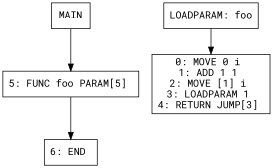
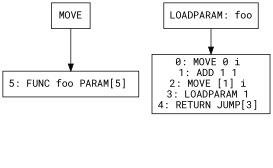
node "MAIN": label "MAIN" -> "MOVE"
node "6: END": removed
